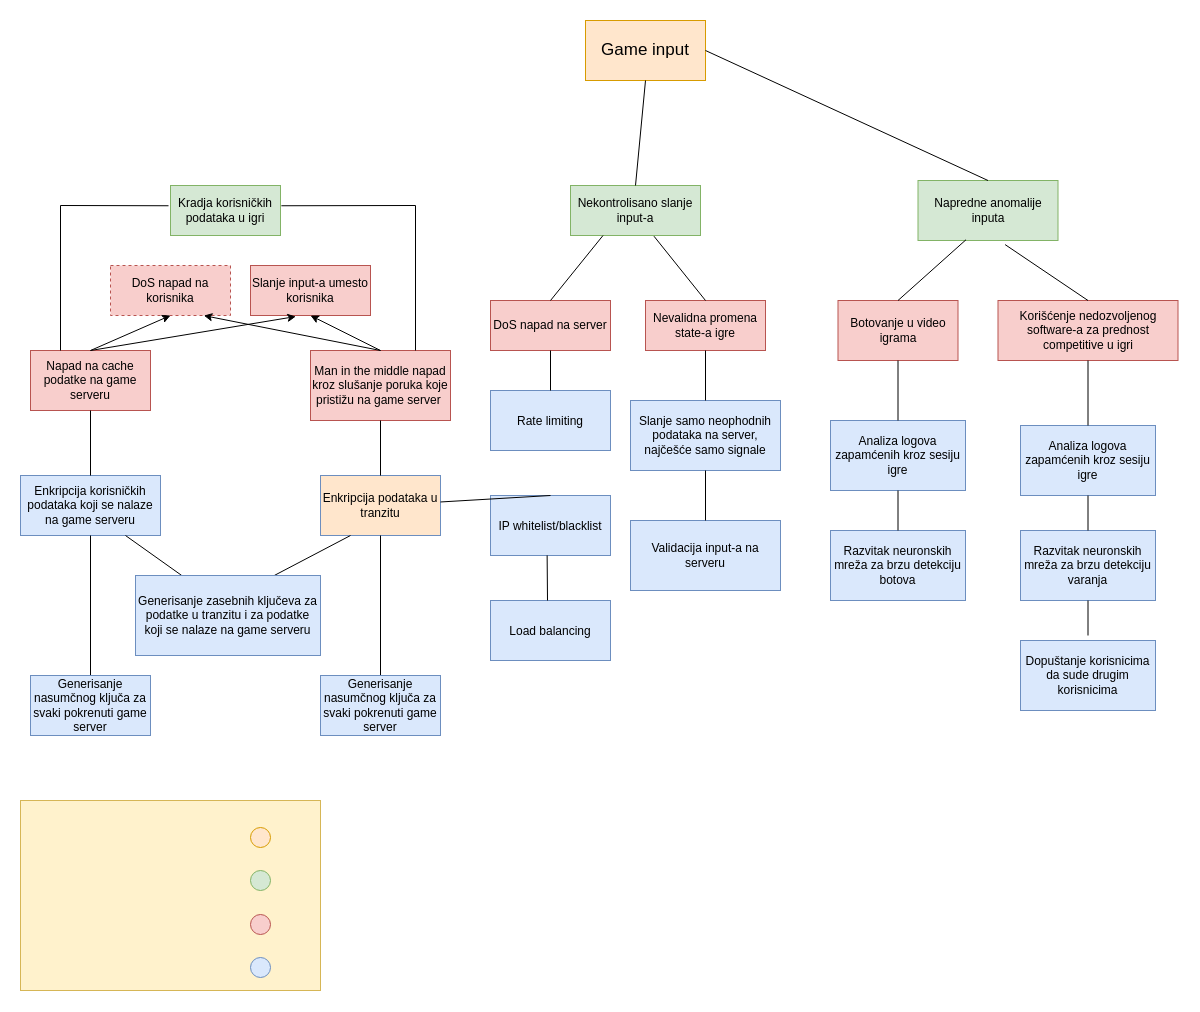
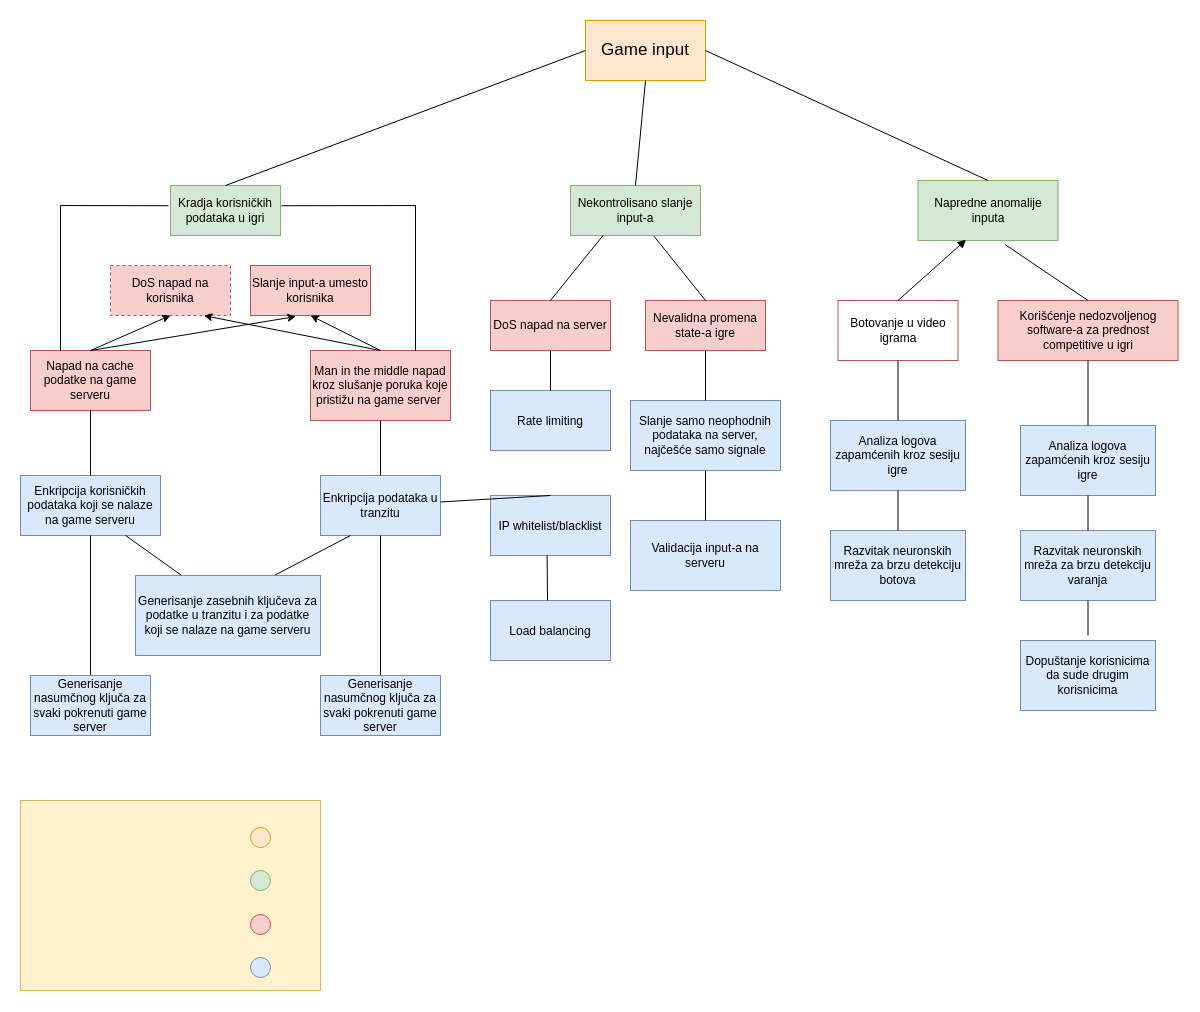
edge "Game input" -- "Kradja korisničkih podataka u igri": added
edge "Napredne anomalije inputa" -- "Botovanje u video igrama": arrowhead none -> block
node "Botovanje u video igrama": fillcolor #f8cecc -> #ffffff
node "Enkripcija podataka u tranzitu": fillcolor #ffe6cc -> #dae8fc
